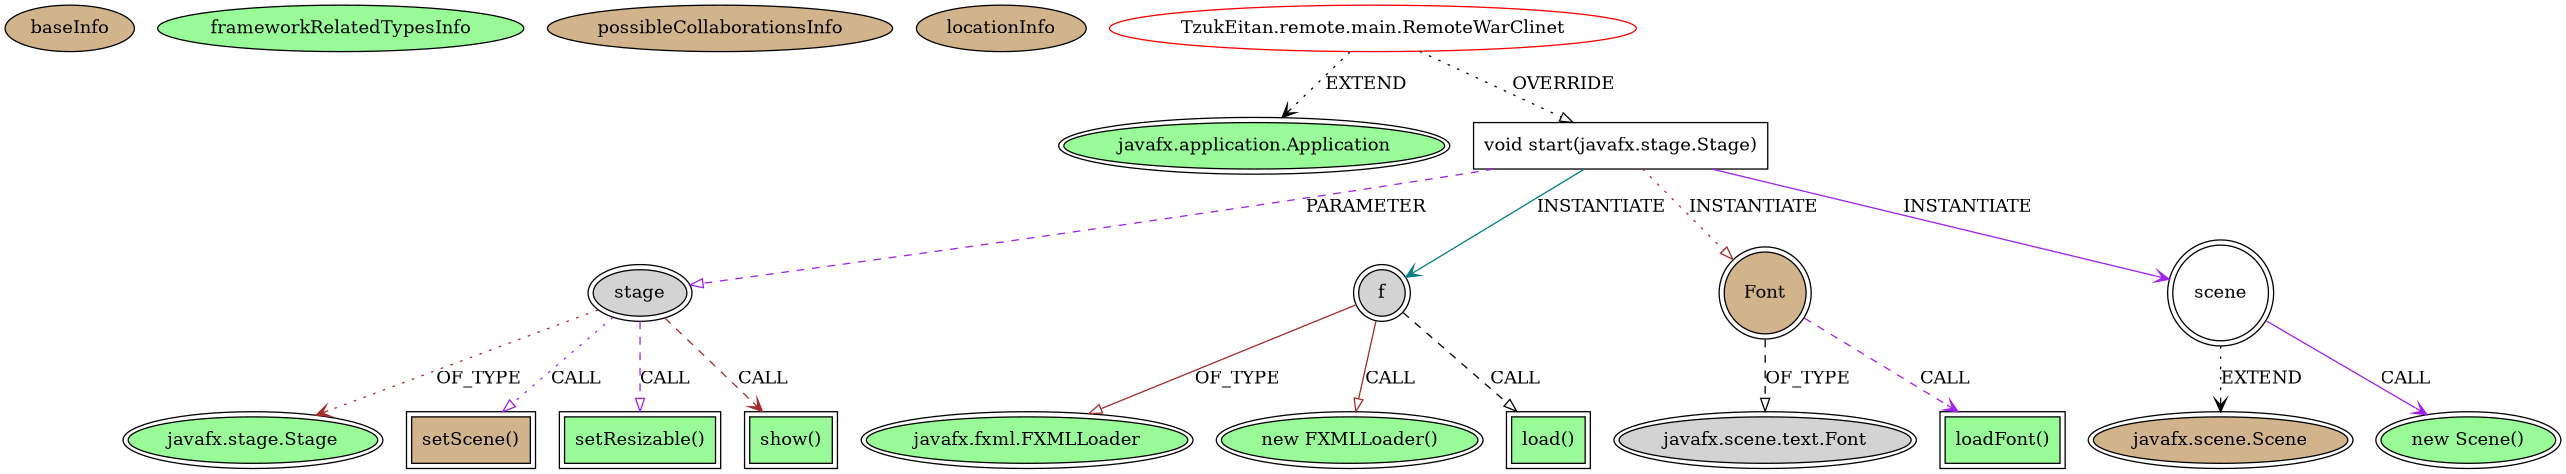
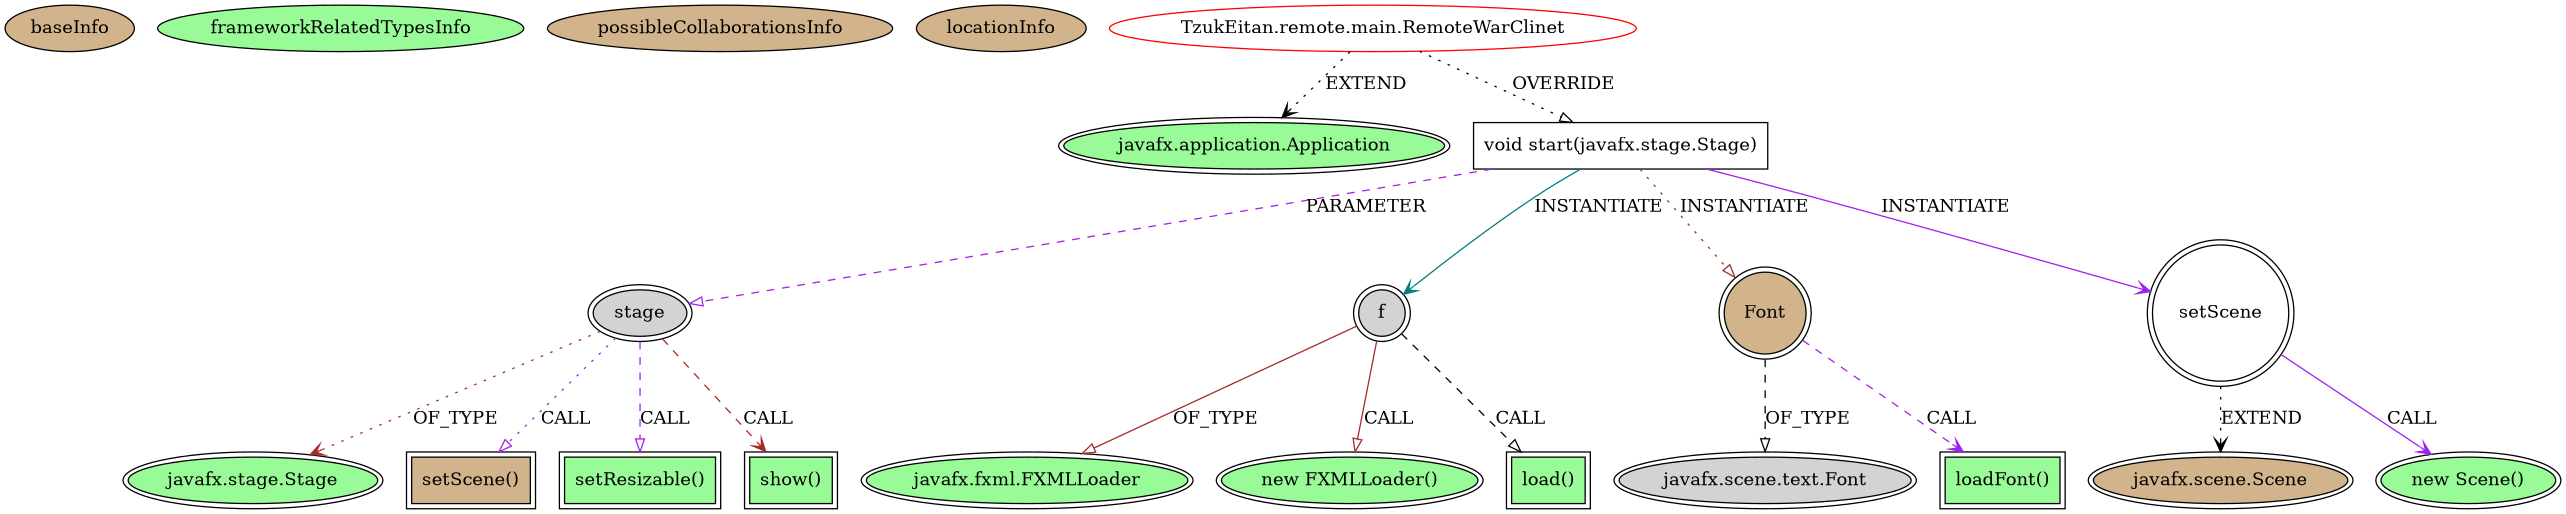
node "scene": label "scene" -> "setScene"
